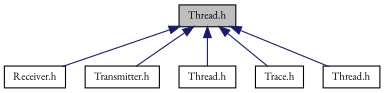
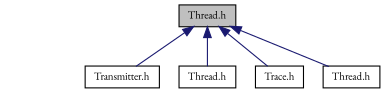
node "Receiver.h": removed
